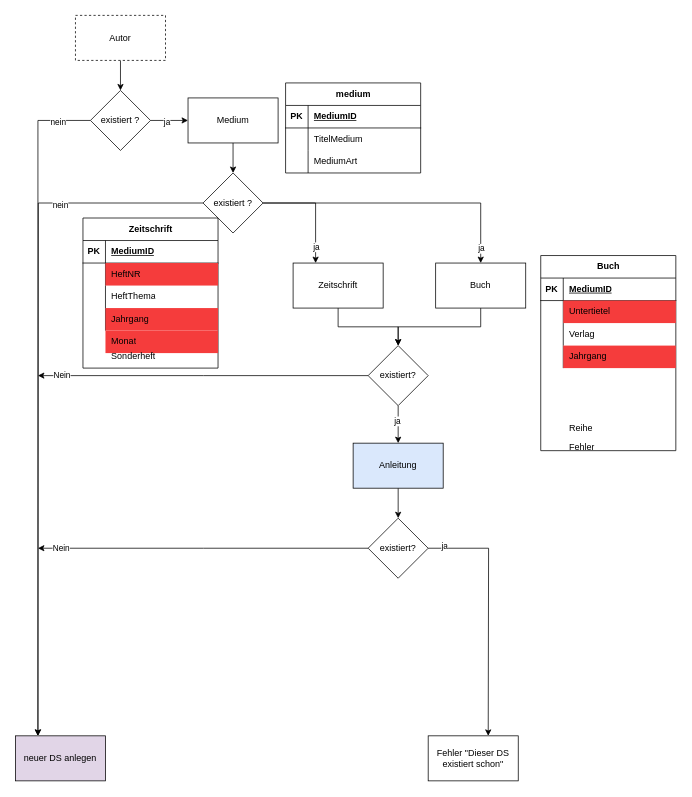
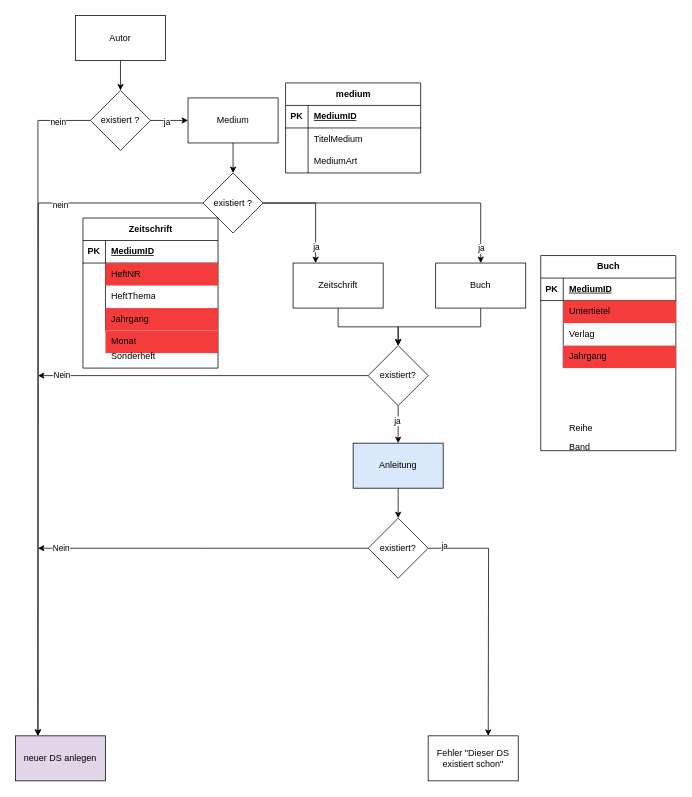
node "Autor": style dashed -> solid
node "Fehler": label "Fehler" -> "Band"
